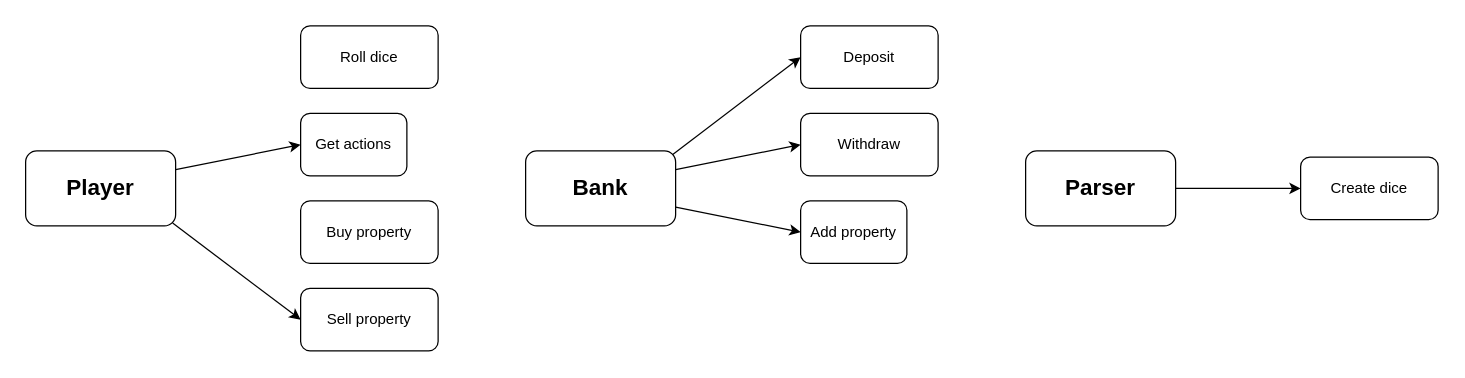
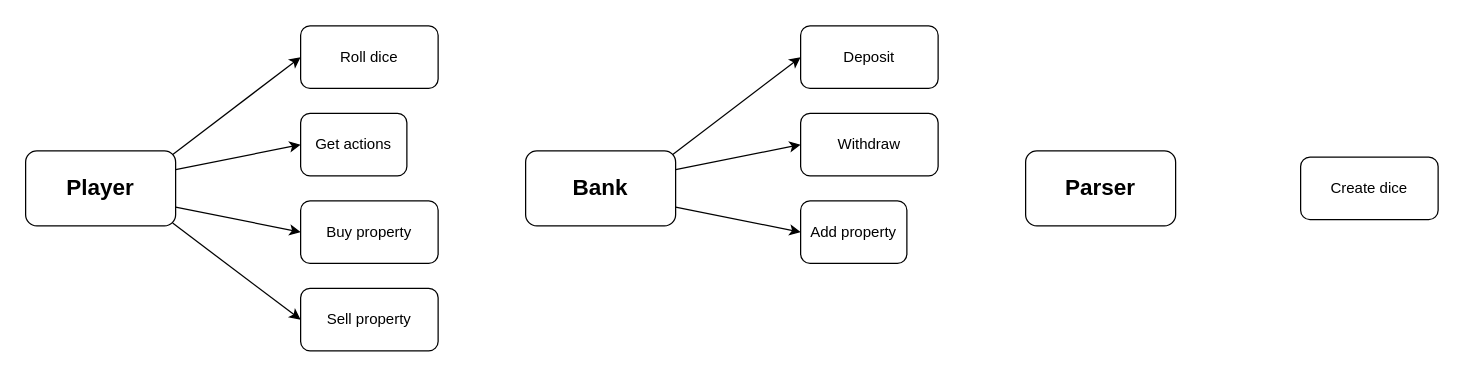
edge "Player" -> "Roll dice": added
edge "Parser" -> "Create dice": removed
edge "Player" -> "Buy property": added
